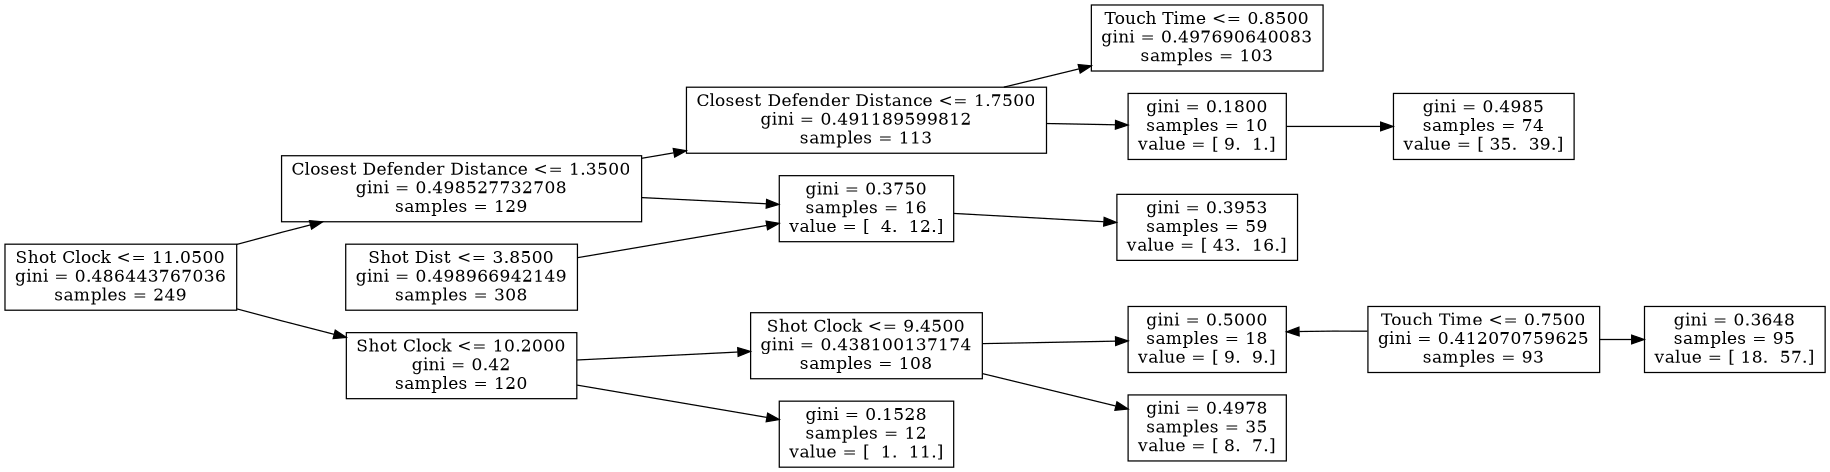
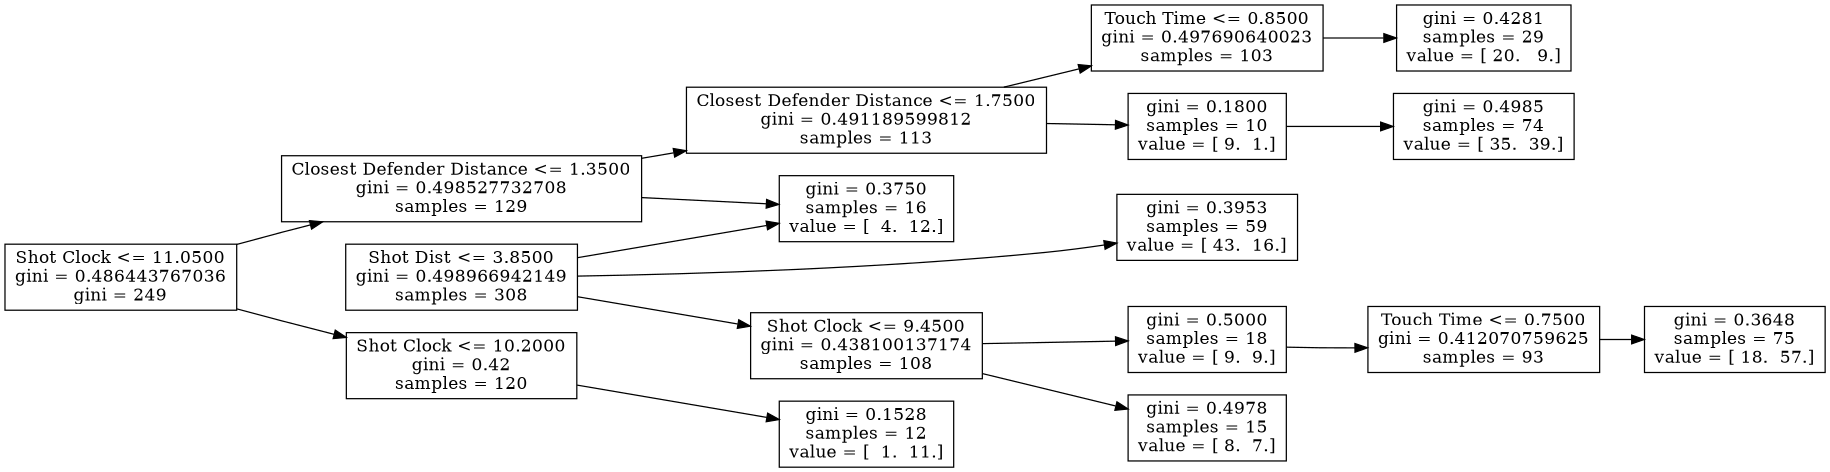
node "Touch Time <= 0.8500 gini = 0.497690640083 samples = 103": label "Touch Time <= 0.8500 gini = 0.497690640083 samples = 103" -> "Touch Time <= 0.8500 gini = 0.497690640023 samples = 103"
node "gini = 0.4281 samples = 29 value = [ 20.   9.]": added
edge "gini = 0.3750 samples = 16 value = [  4.  12.]" -> "gini = 0.3953 samples = 59 value = [ 43.  16.]": now "Shot Dist <= 3.8500 gini = 0.498966942149 samples = 308" -> "gini = 0.3953 samples = 59 value = [ 43.  16.]"
node "Shot Clock <= 11.0500 gini = 0.486443767036 samples = 249": label "Shot Clock <= 11.0500 gini = 0.486443767036 samples = 249" -> "Shot Clock <= 11.0500 gini = 0.486443767036 gini = 249"
edge "Touch Time <= 0.7500 gini = 0.412070759625 samples = 93" -> "gini = 0.5000 samples = 18 value = [ 9.  9.]": reversed
node "gini = 0.3648 samples = 95 value = [ 18.  57.]": label "gini = 0.3648 samples = 95 value = [ 18.  57.]" -> "gini = 0.3648 samples = 75 value = [ 18.  57.]"
edge "Shot Clock <= 10.2000 gini = 0.42 samples = 120" -> "Shot Clock <= 9.4500 gini = 0.438100137174 samples = 108": now "Shot Dist <= 3.8500 gini = 0.498966942149 samples = 308" -> "Shot Clock <= 9.4500 gini = 0.438100137174 samples = 108"
node "gini = 0.4978 samples = 35 value = [ 8.  7.]": label "gini = 0.4978 samples = 35 value = [ 8.  7.]" -> "gini = 0.4978 samples = 15 value = [ 8.  7.]"
